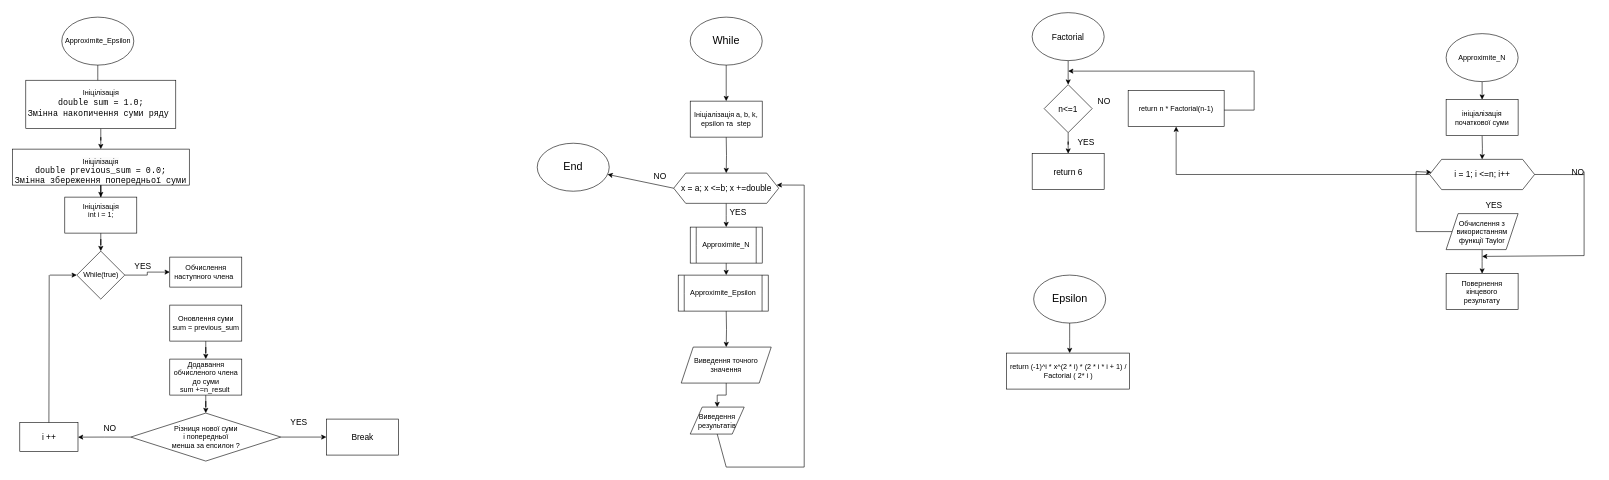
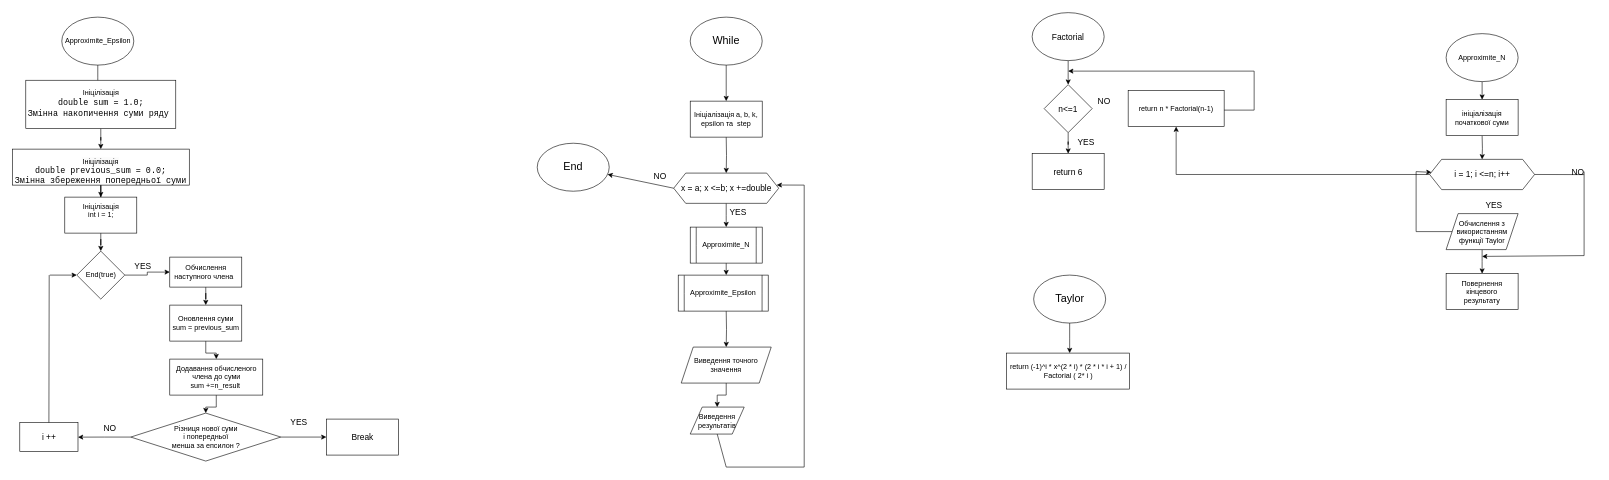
node "While(true)": label "While(true)" -> "End(true)"
edge "Обчислення наступного члена" -> "Оновлення суми sum = previous_sum": added
node "Epsilon": label "Epsilon" -> "Taylor"
node "Додавання обчисленого члена до суми sum +=n_result": size 72x36 -> 93x36
